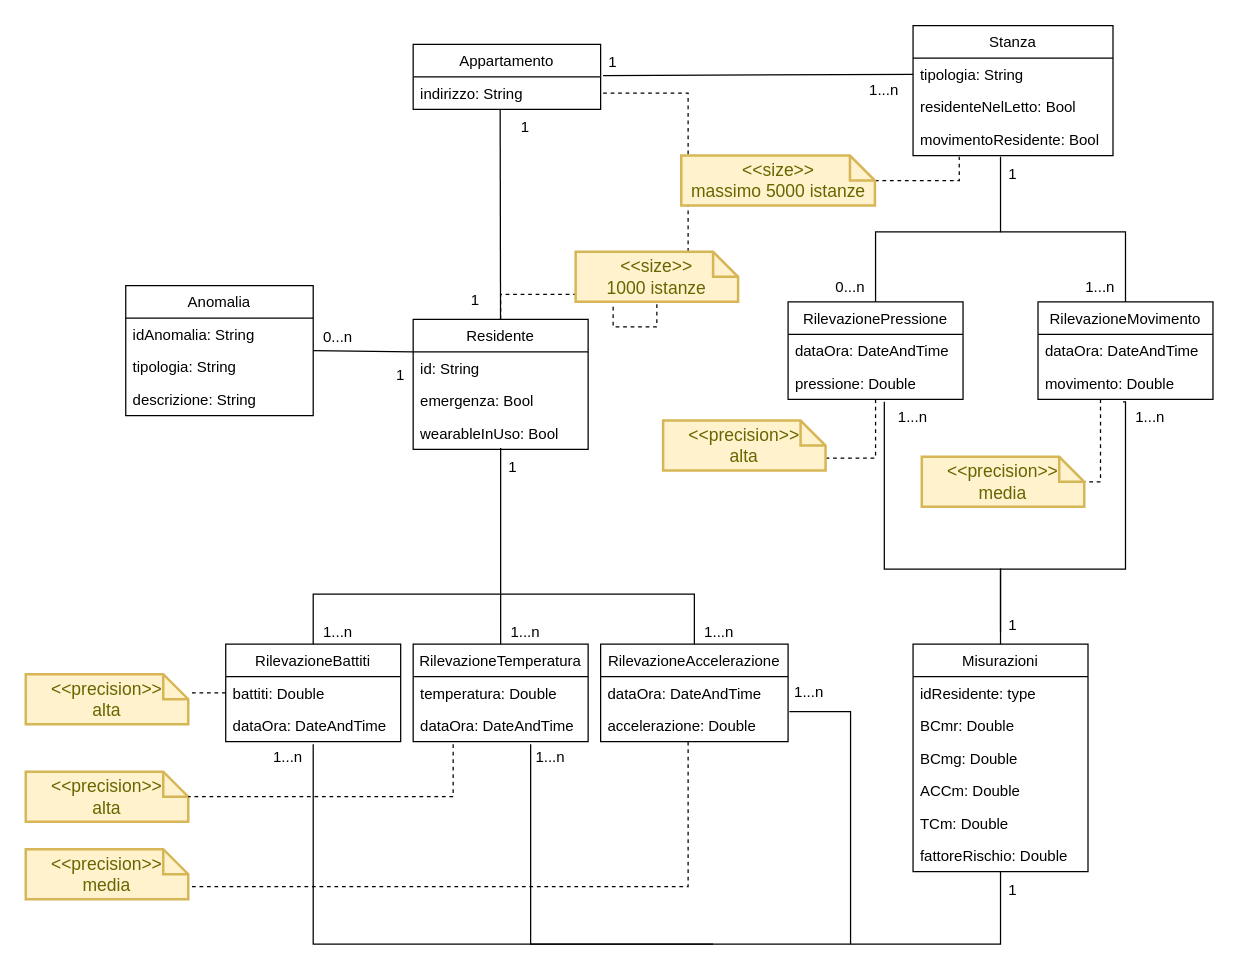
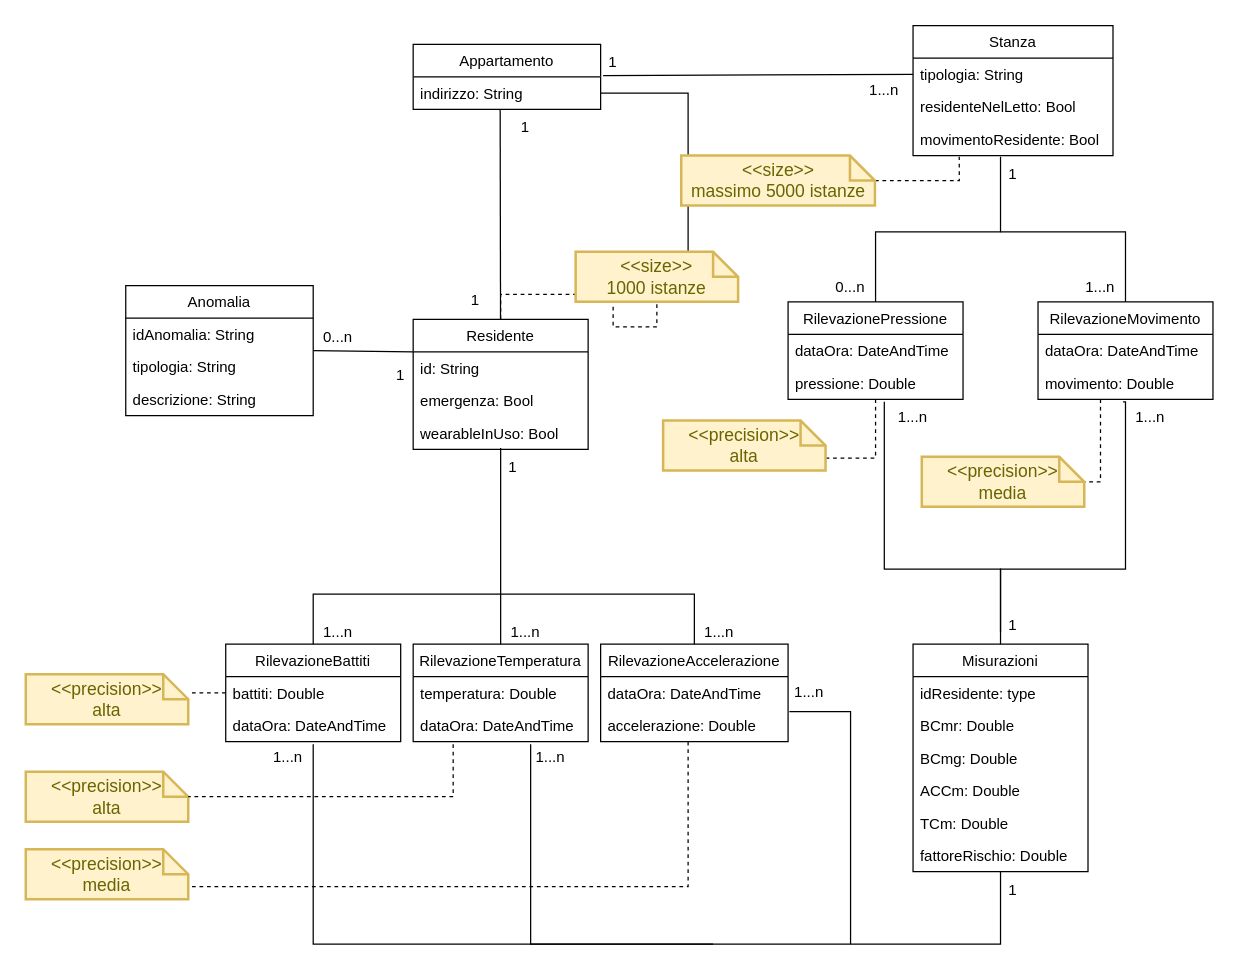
edge "indirizzo: String" -- "<<size>> 1000 istanze": style dashed -> solid
